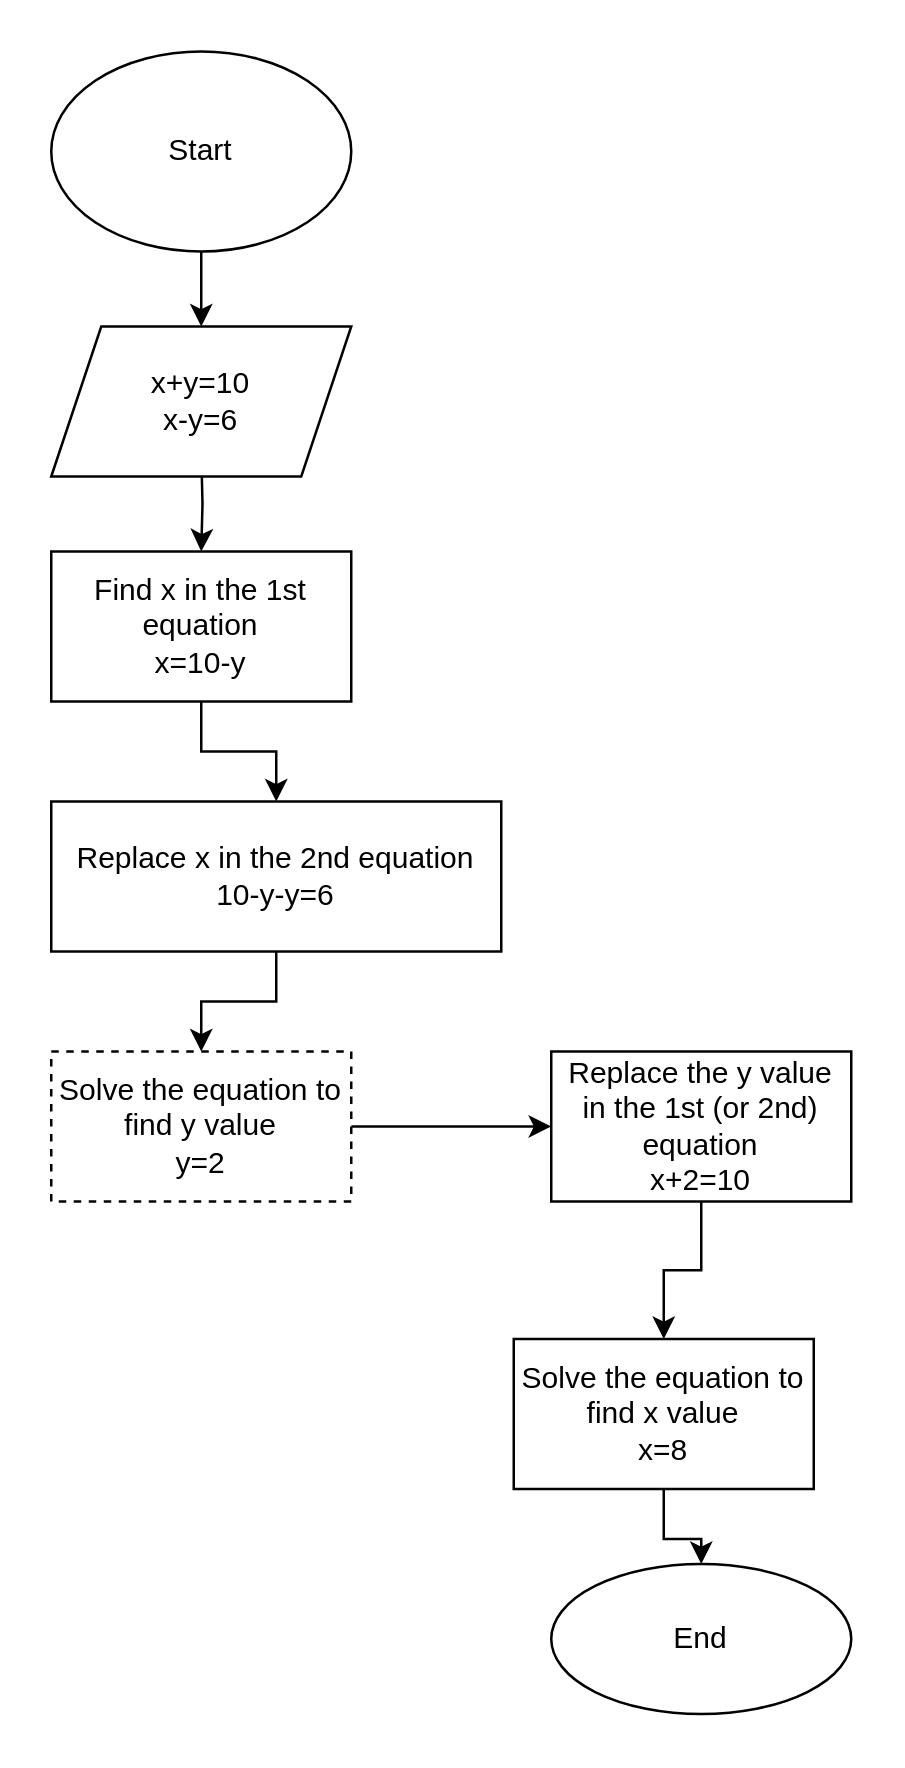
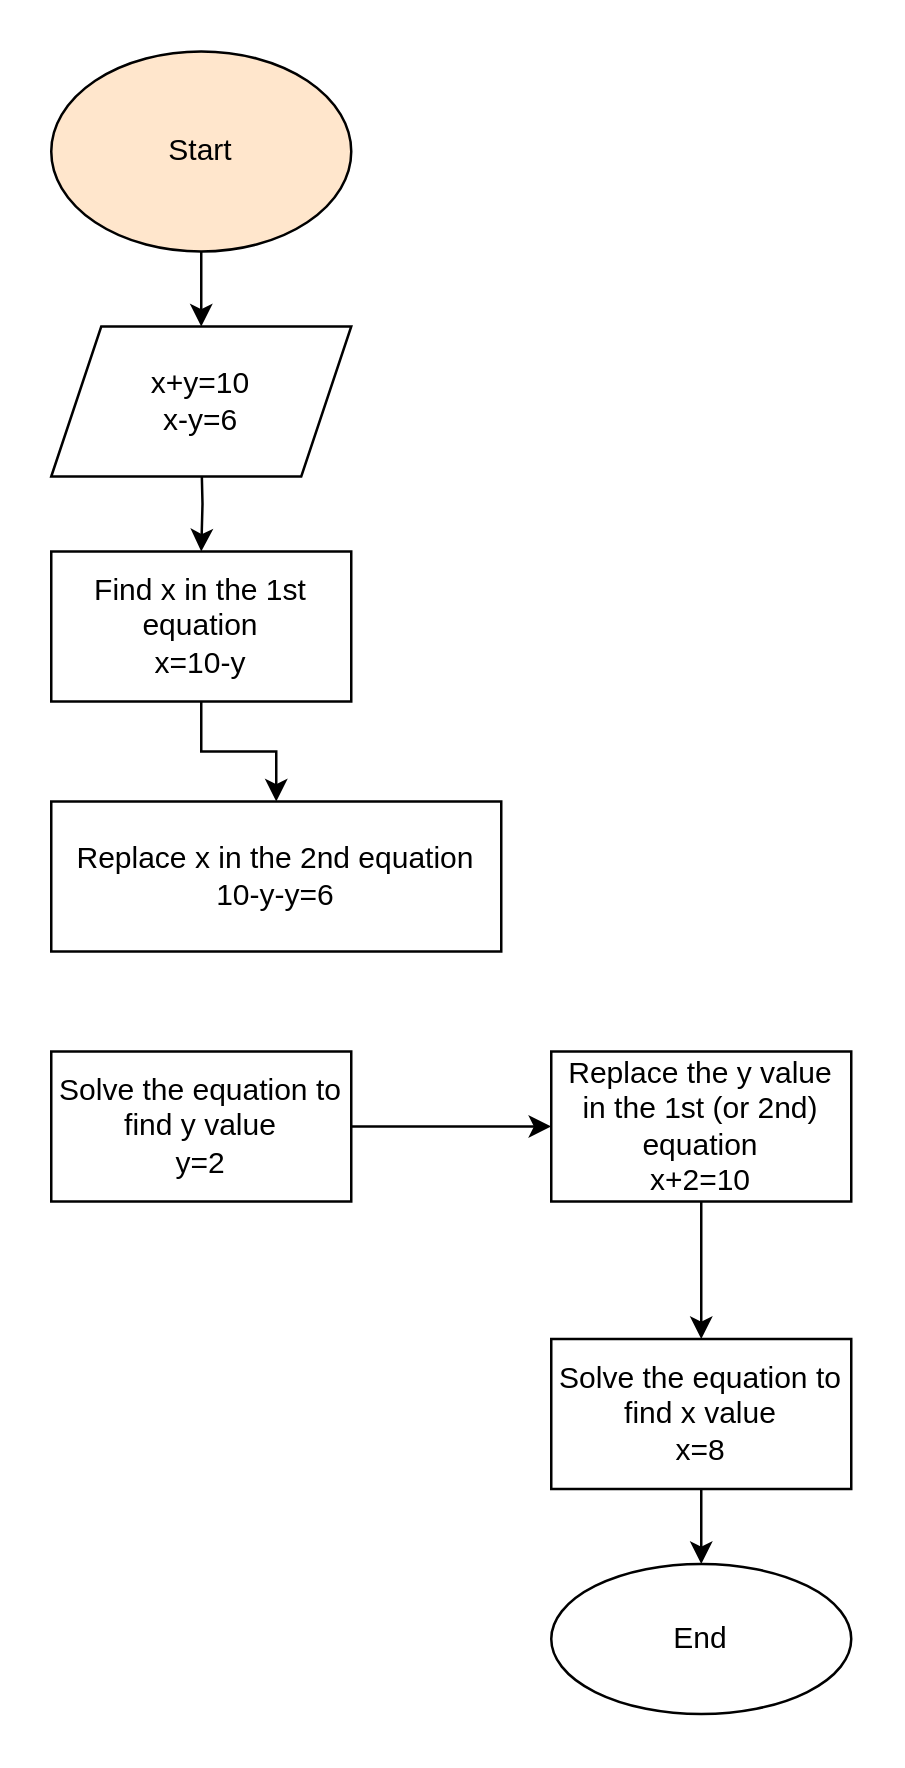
node "Start": fillcolor #ffffff -> #ffe6cc
edge "Replace x in the 2nd equation 10-y-y=6" -> "Solve the equation to find y value y=2": removed
node "Solve the equation to find y value y=2": style dashed -> solid
node "Solve the equation to find x value x=8": moved (664, 1414) -> (701, 1414)
